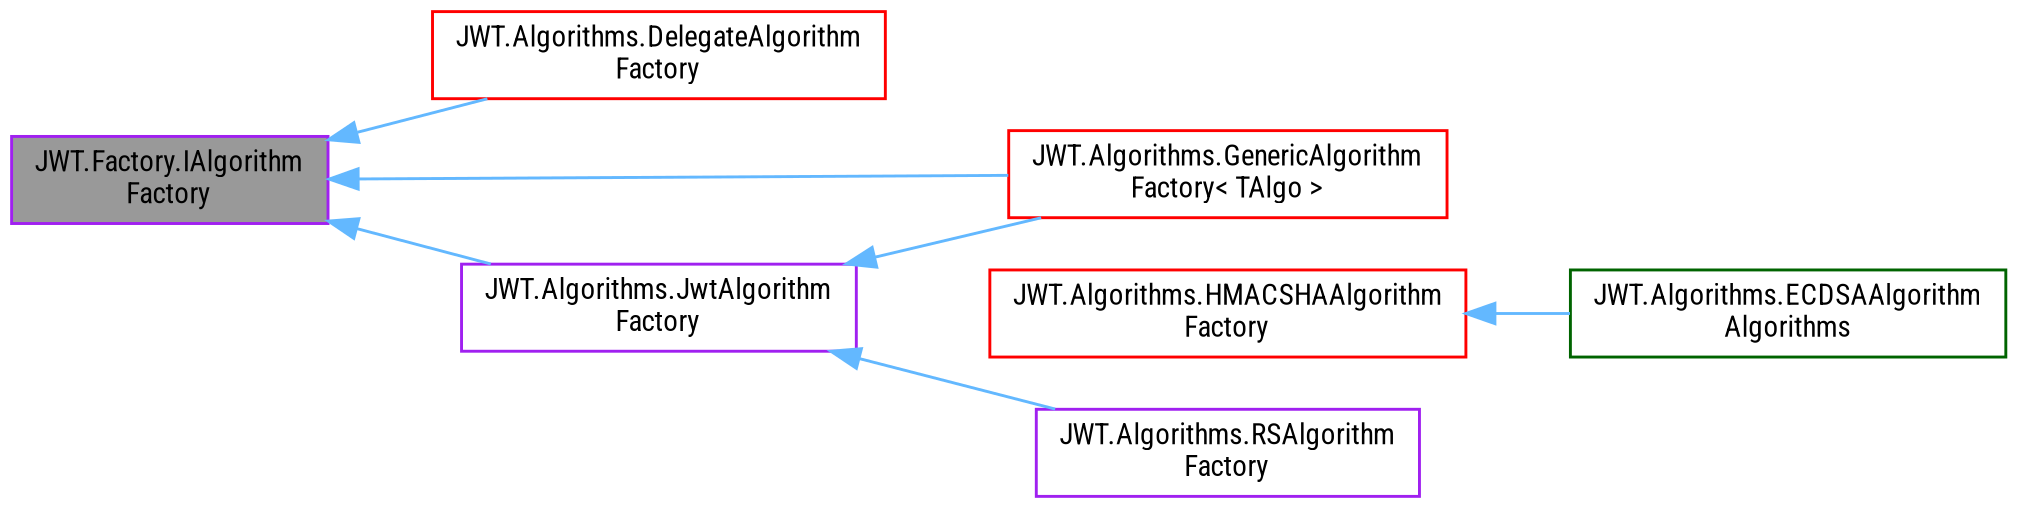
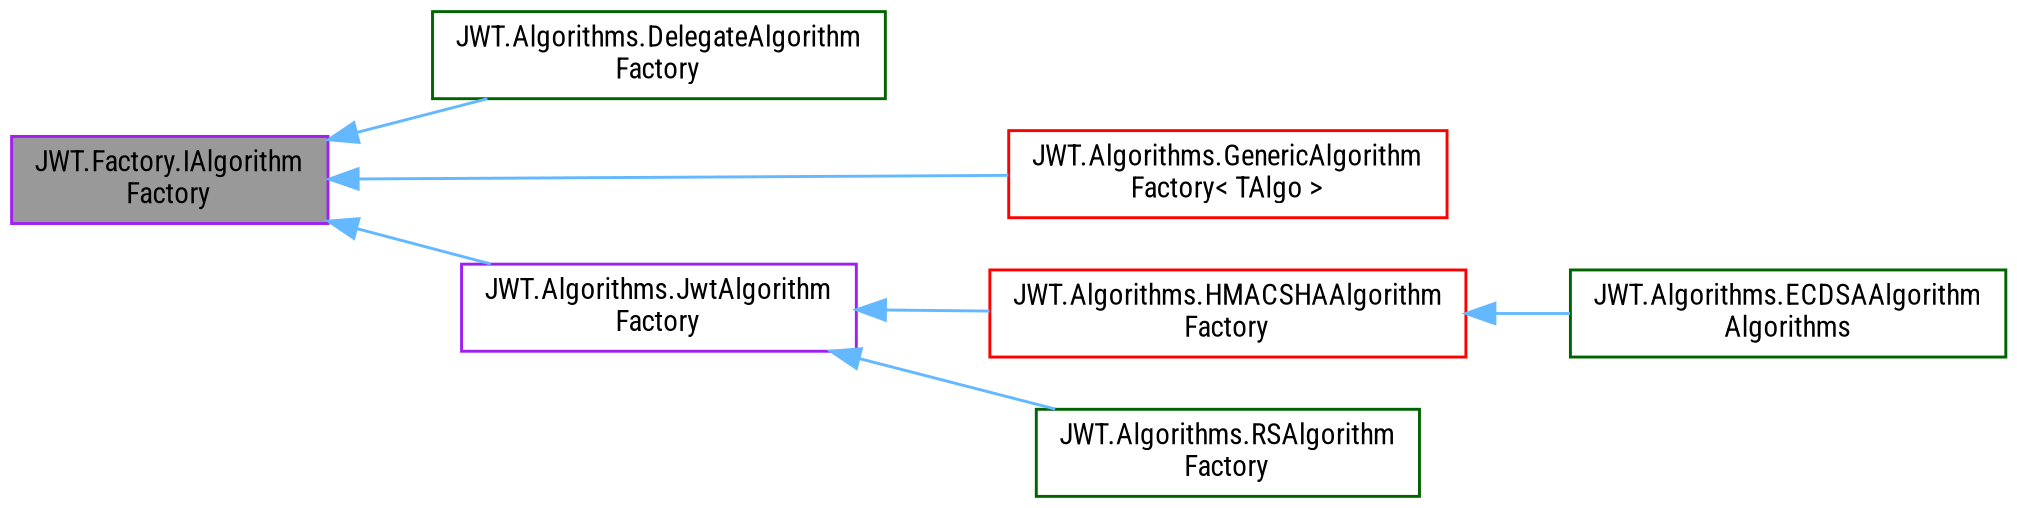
node "JWT.Algorithms.DelegateAlgorithm Factory": color red -> darkgreen
edge "JWT.Algorithms.GenericAlgorithm Factory< TAlgo >" -> "JWT.Algorithms.JwtAlgorithm Factory": now "JWT.Algorithms.HMACSHAAlgorithm Factory" -> "JWT.Algorithms.JwtAlgorithm Factory"
node "JWT.Algorithms.RSAlgorithm Factory": color purple -> darkgreen
